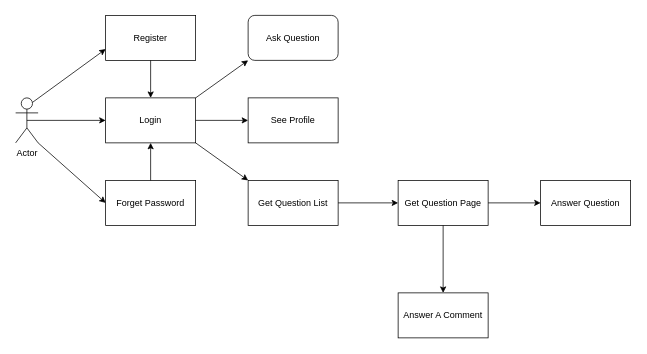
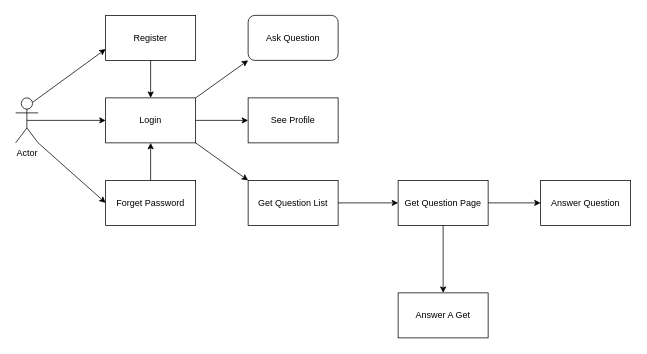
node "Answer A Comment": label "Answer A Comment" -> "Answer A Get"
